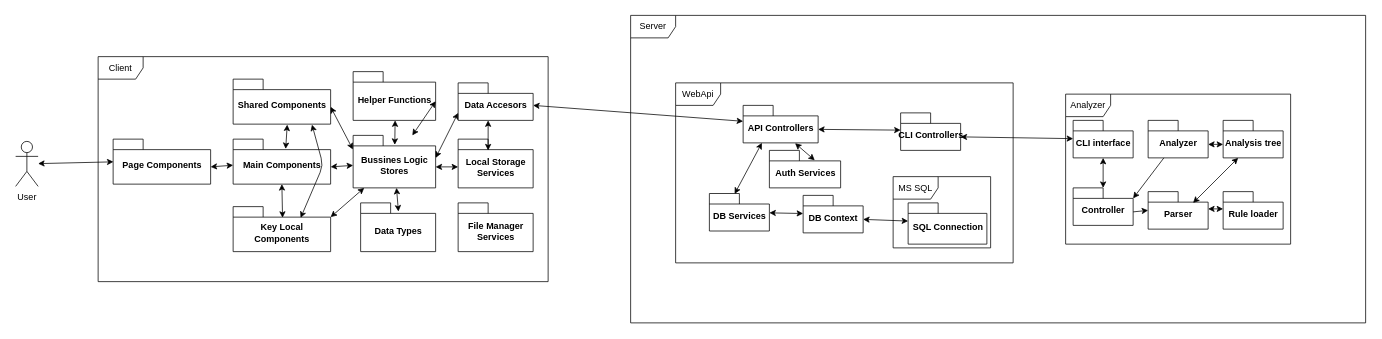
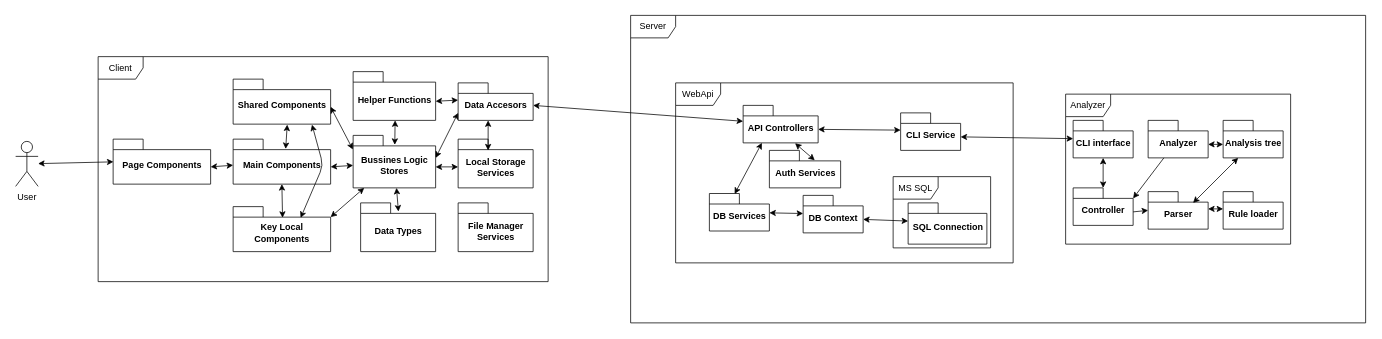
edge "Helper Functions" -- "Bussines Logic Stores": now "Helper Functions" -- "Data Accesors"
node "CLI Controllers": label "CLI Controllers" -> "CLI Service"
